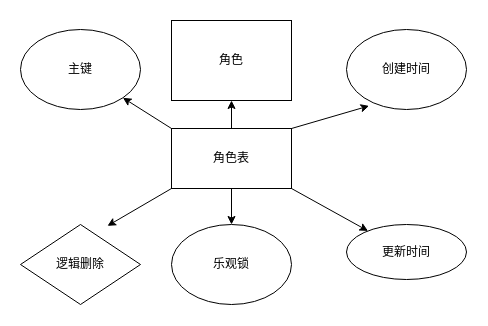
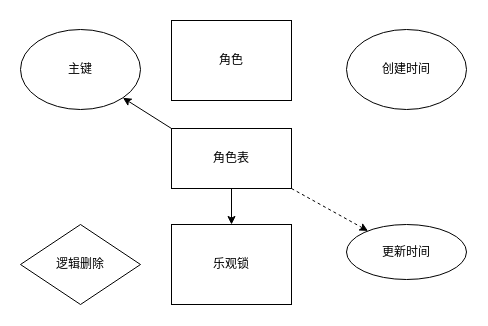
edge "角色表" -> "角色": removed
edge "角色表" -> "创建时间": removed
edge "角色表" -> "逻辑删除": removed
edge "角色表" -> "更新时间": style solid -> dashed
node "乐观锁": shape ellipse -> rectangle
